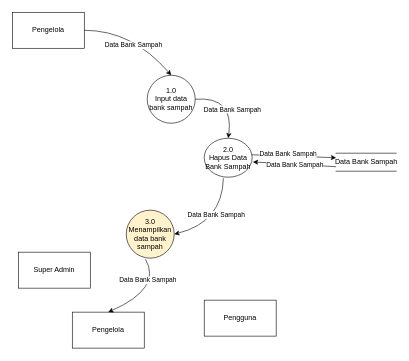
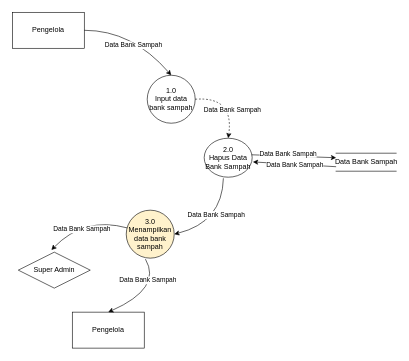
edge "1.0 Input data bank sampah" -> "2.0 Hapus Data Bank Sampah": style solid -> dashed
edge "3.0 Menampilkan data bank sampah" -> "Super Admin": added, label "Data Bank Sampah"
node "Super Admin": shape rectangle -> diamond
node "Pengguna": removed
